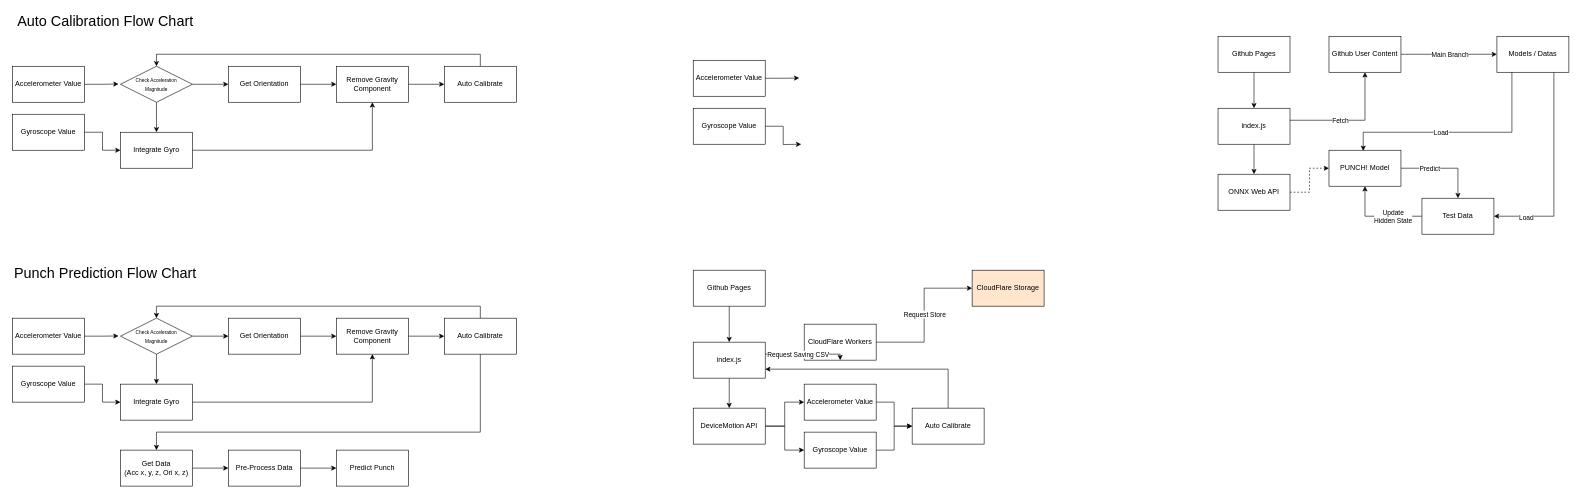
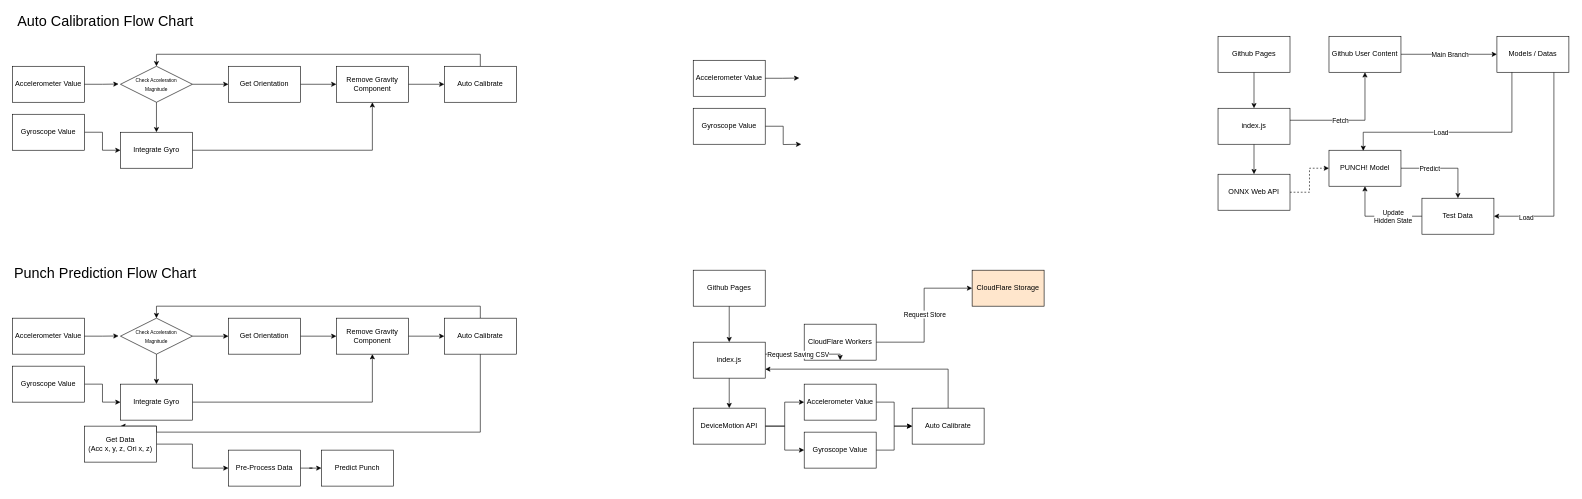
node "Get Data (Acc x, y, z, Ori x, z)": moved (156, 468) -> (120, 444)
node "Predict Punch": moved (372, 468) -> (357, 468)
